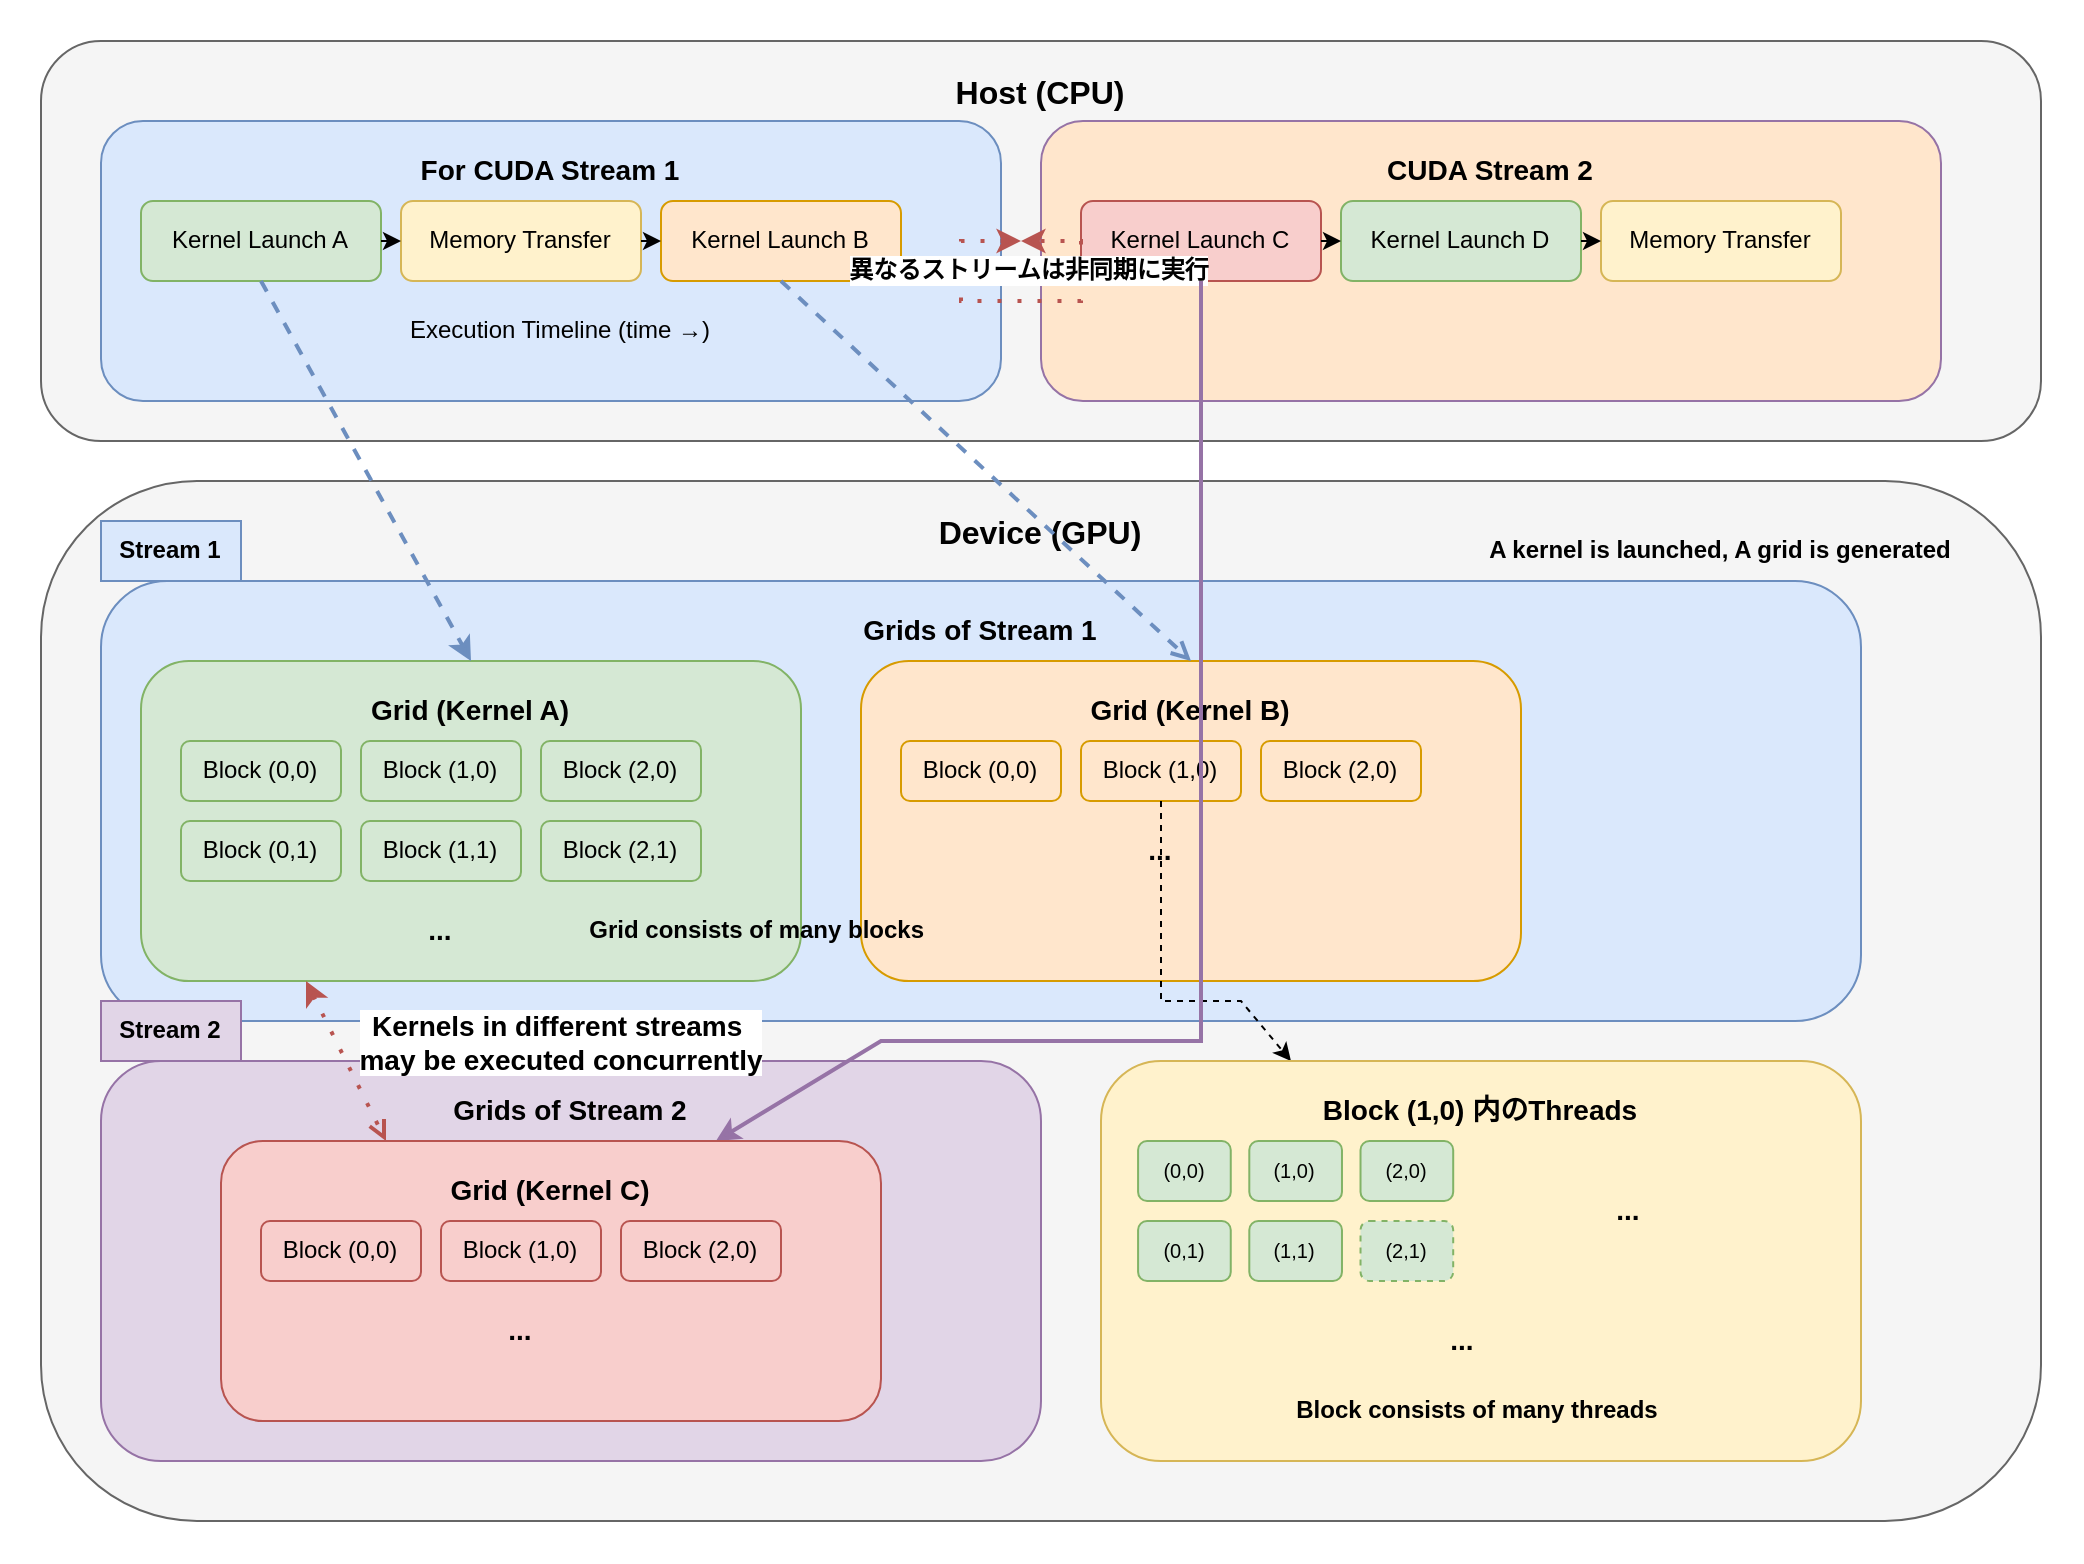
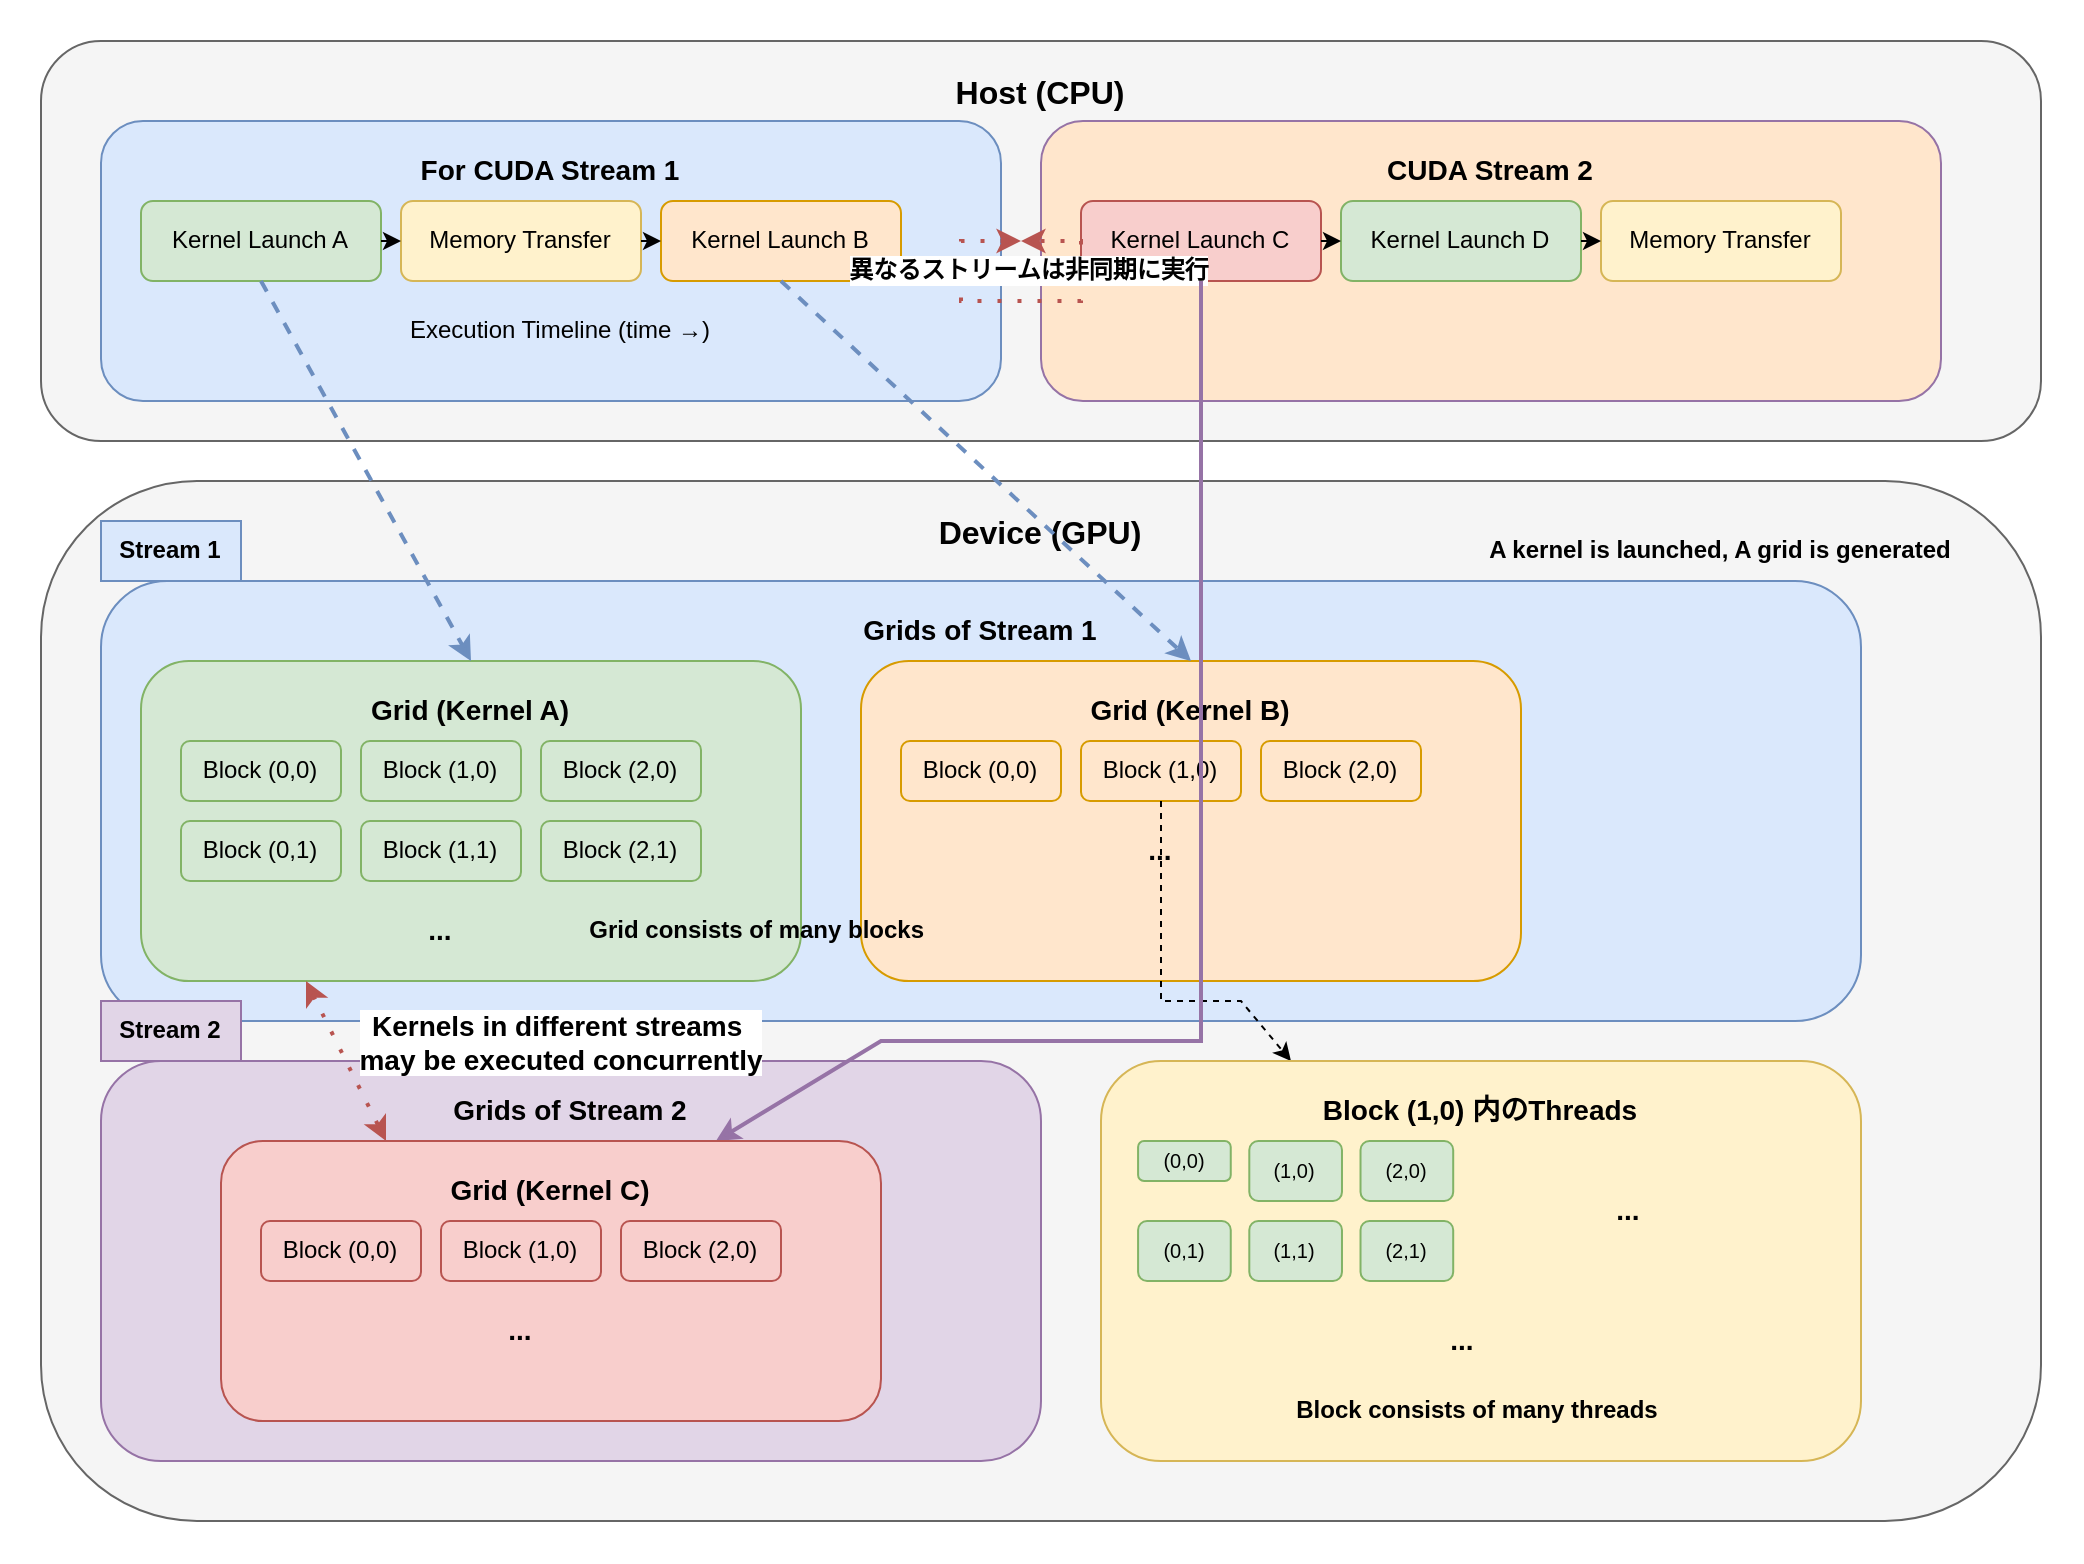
edge "Kernel Launch B" -> "Grid (Kernel B)": arrowhead open -> classic
edge "Grid (Kernel A)" -- "Grid (Kernel C)": arrowhead open -> classic
node "(0,0)": size 93x60 -> 93x40
node "(2,1)": style dashed -> solid
